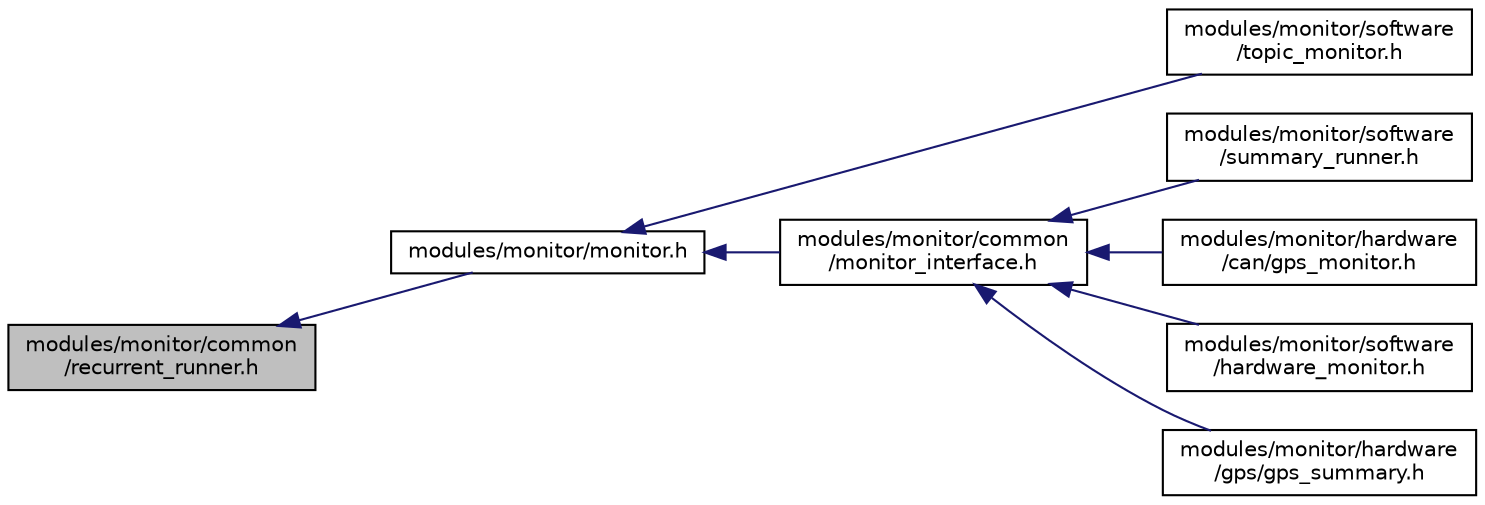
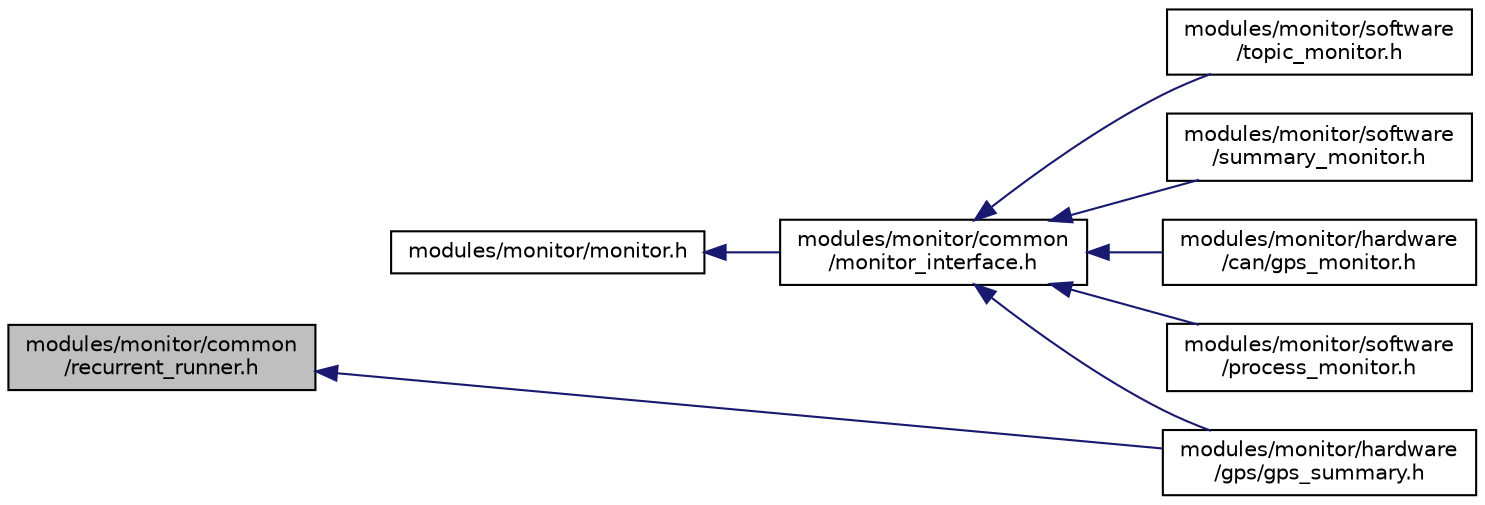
node "modules/monitor/software /summary_runner.h": label "modules/monitor/software /summary_runner.h" -> "modules/monitor/software /summary_monitor.h"
edge "modules/monitor/software /topic_monitor.h" -> "modules/monitor/monitor.h": now "modules/monitor/software /topic_monitor.h" -> "modules/monitor/common /monitor_interface.h"
edge "modules/monitor/monitor.h" -> "modules/monitor/common /recurrent_runner.h": now "modules/monitor/hardware /gps/gps_summary.h" -> "modules/monitor/common /recurrent_runner.h"
node "modules/monitor/software /hardware_monitor.h": label "modules/monitor/software /hardware_monitor.h" -> "modules/monitor/software /process_monitor.h"
